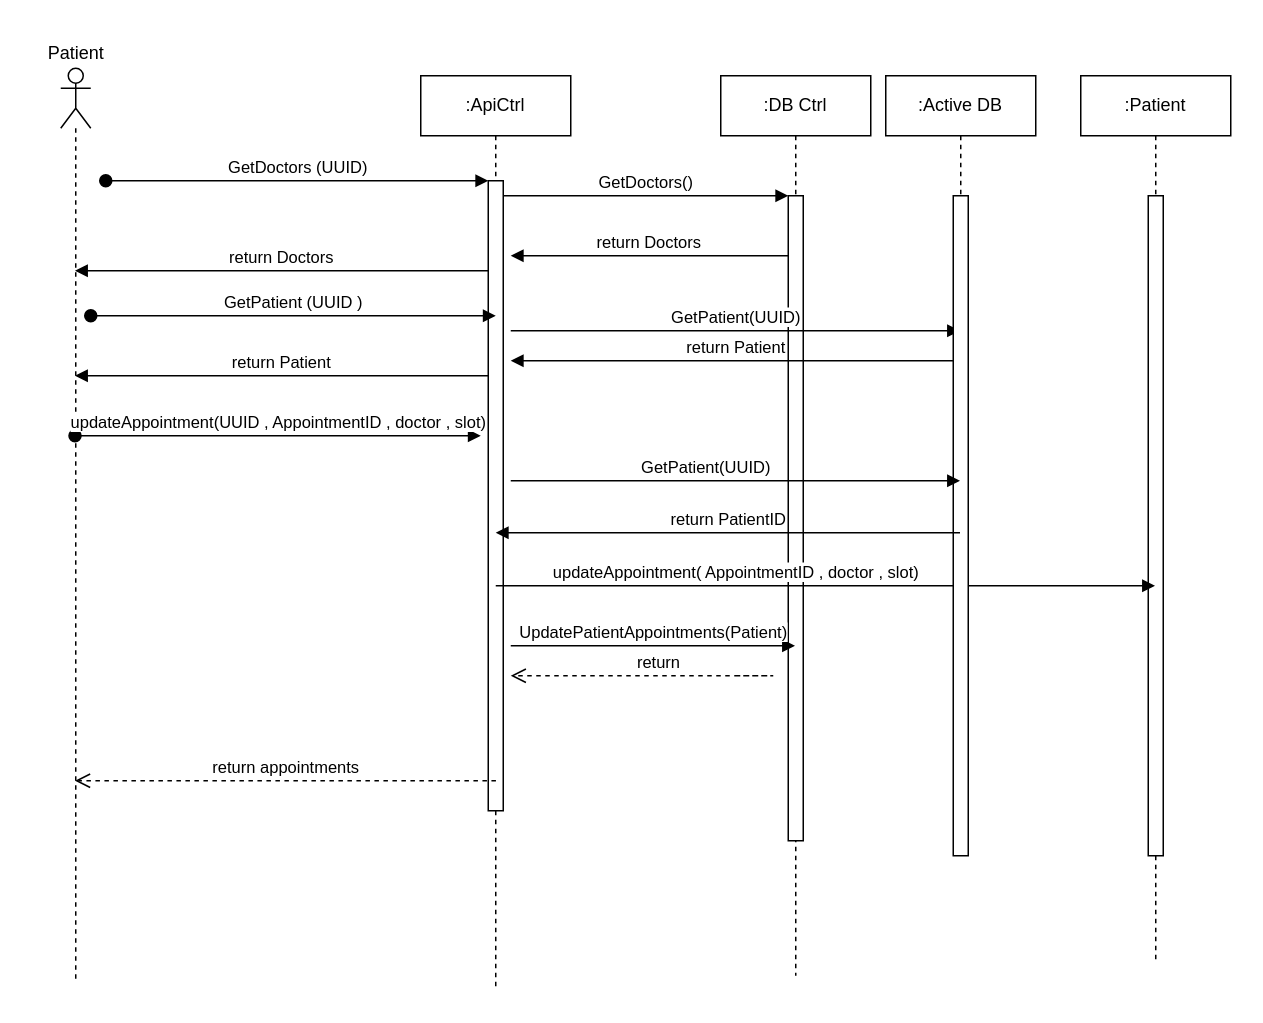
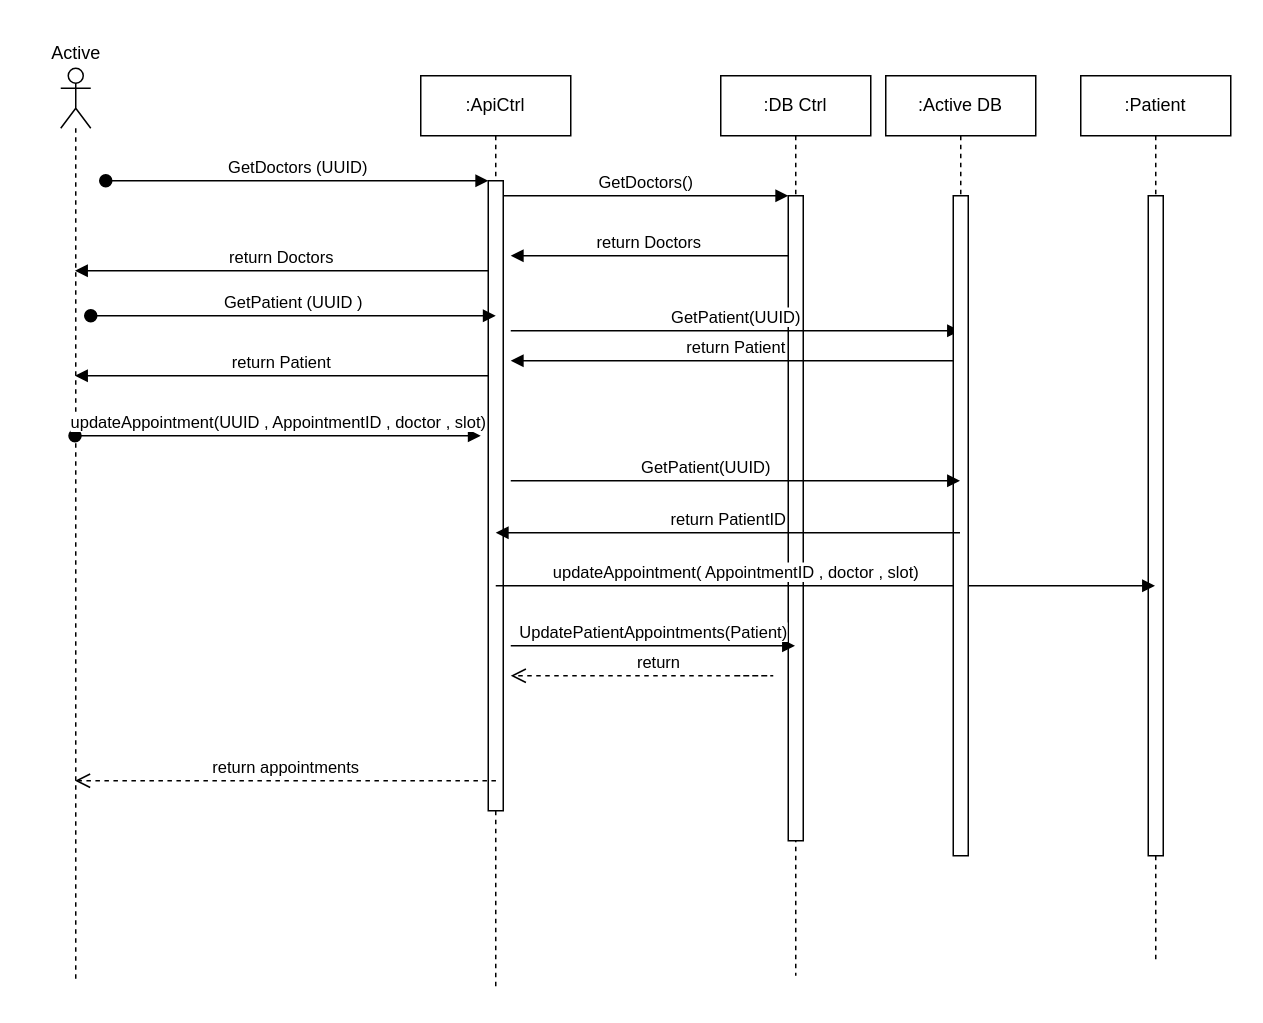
node "Patient": label "Patient" -> "Active"
